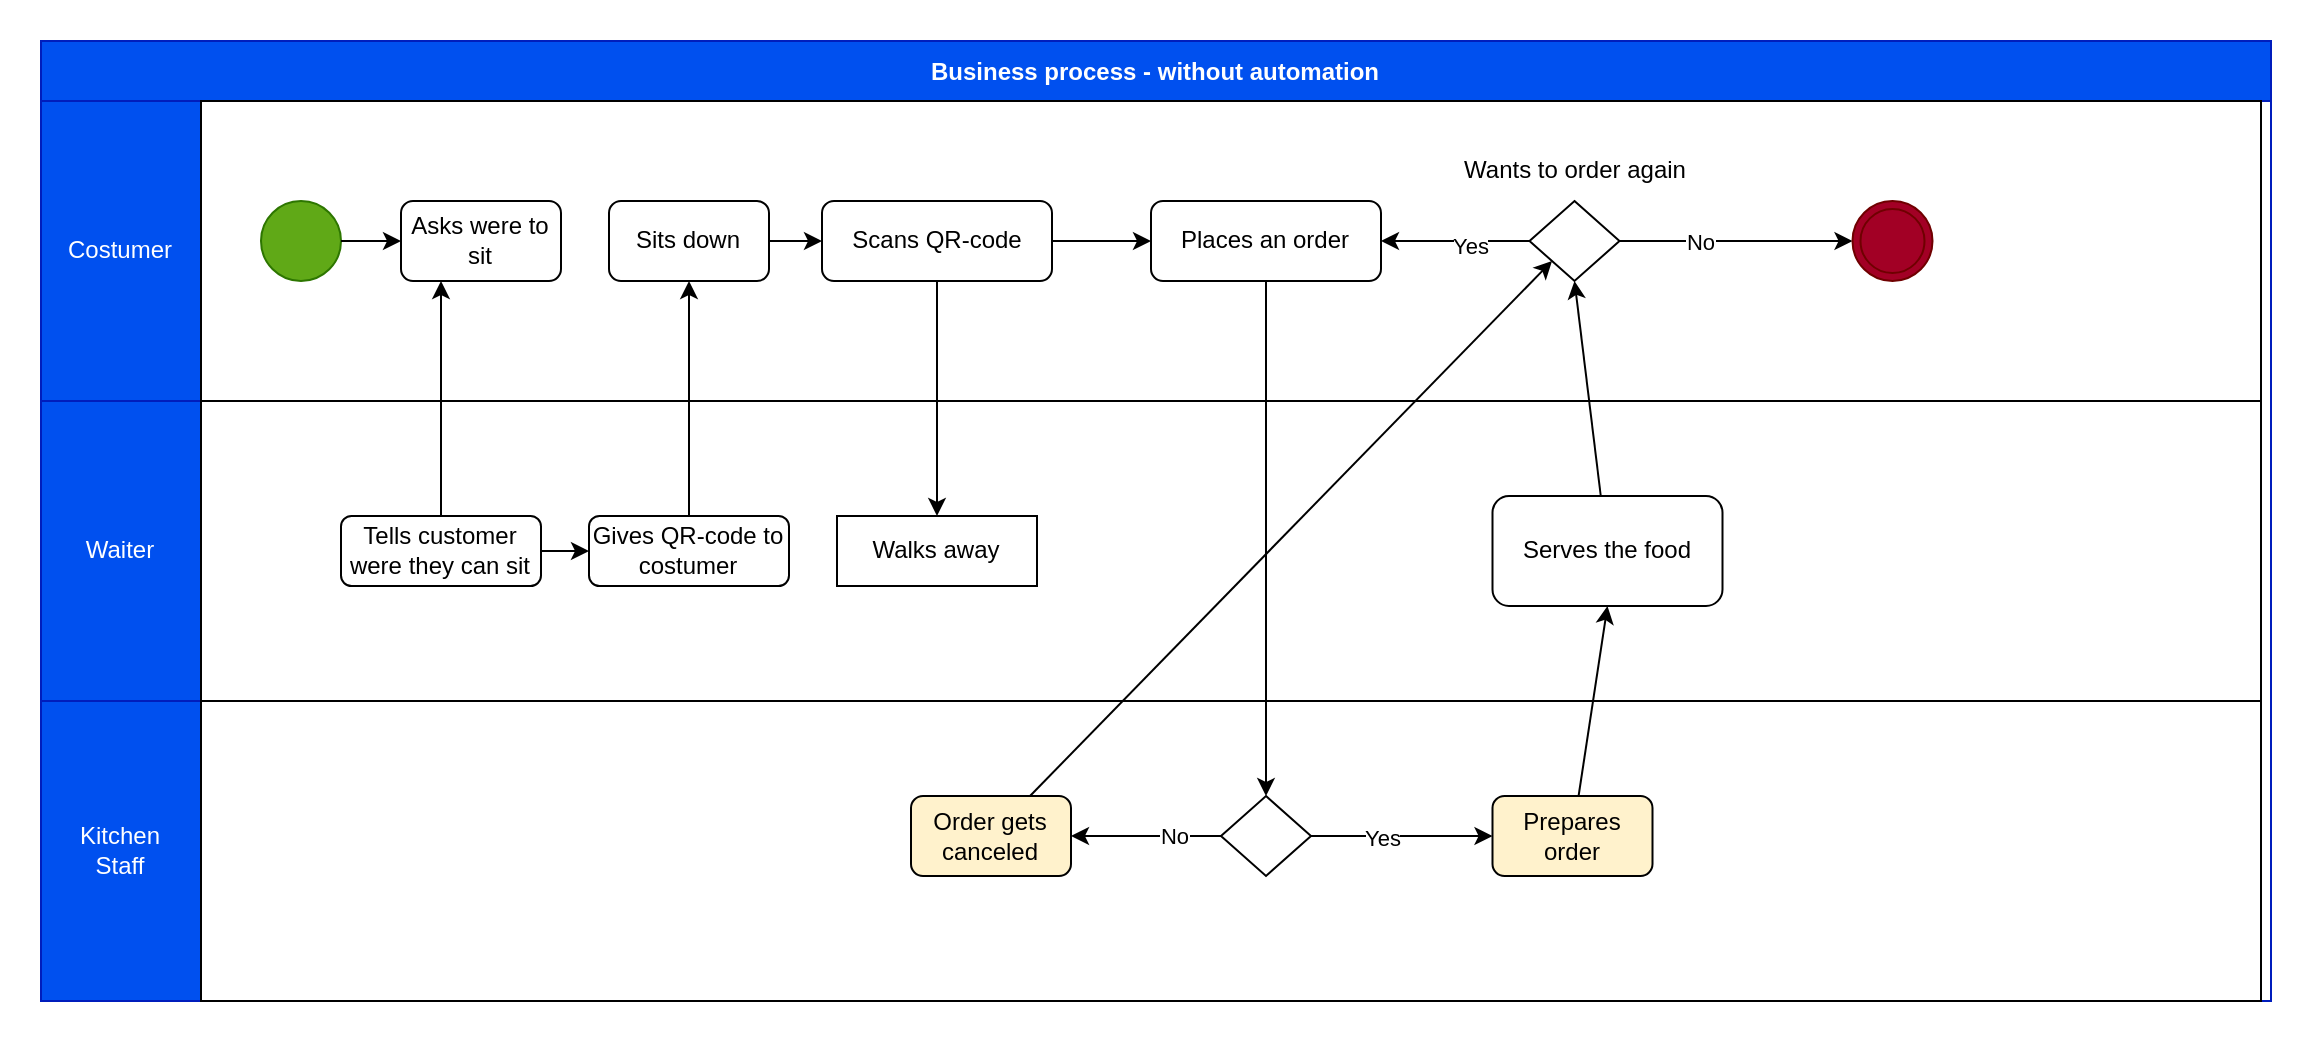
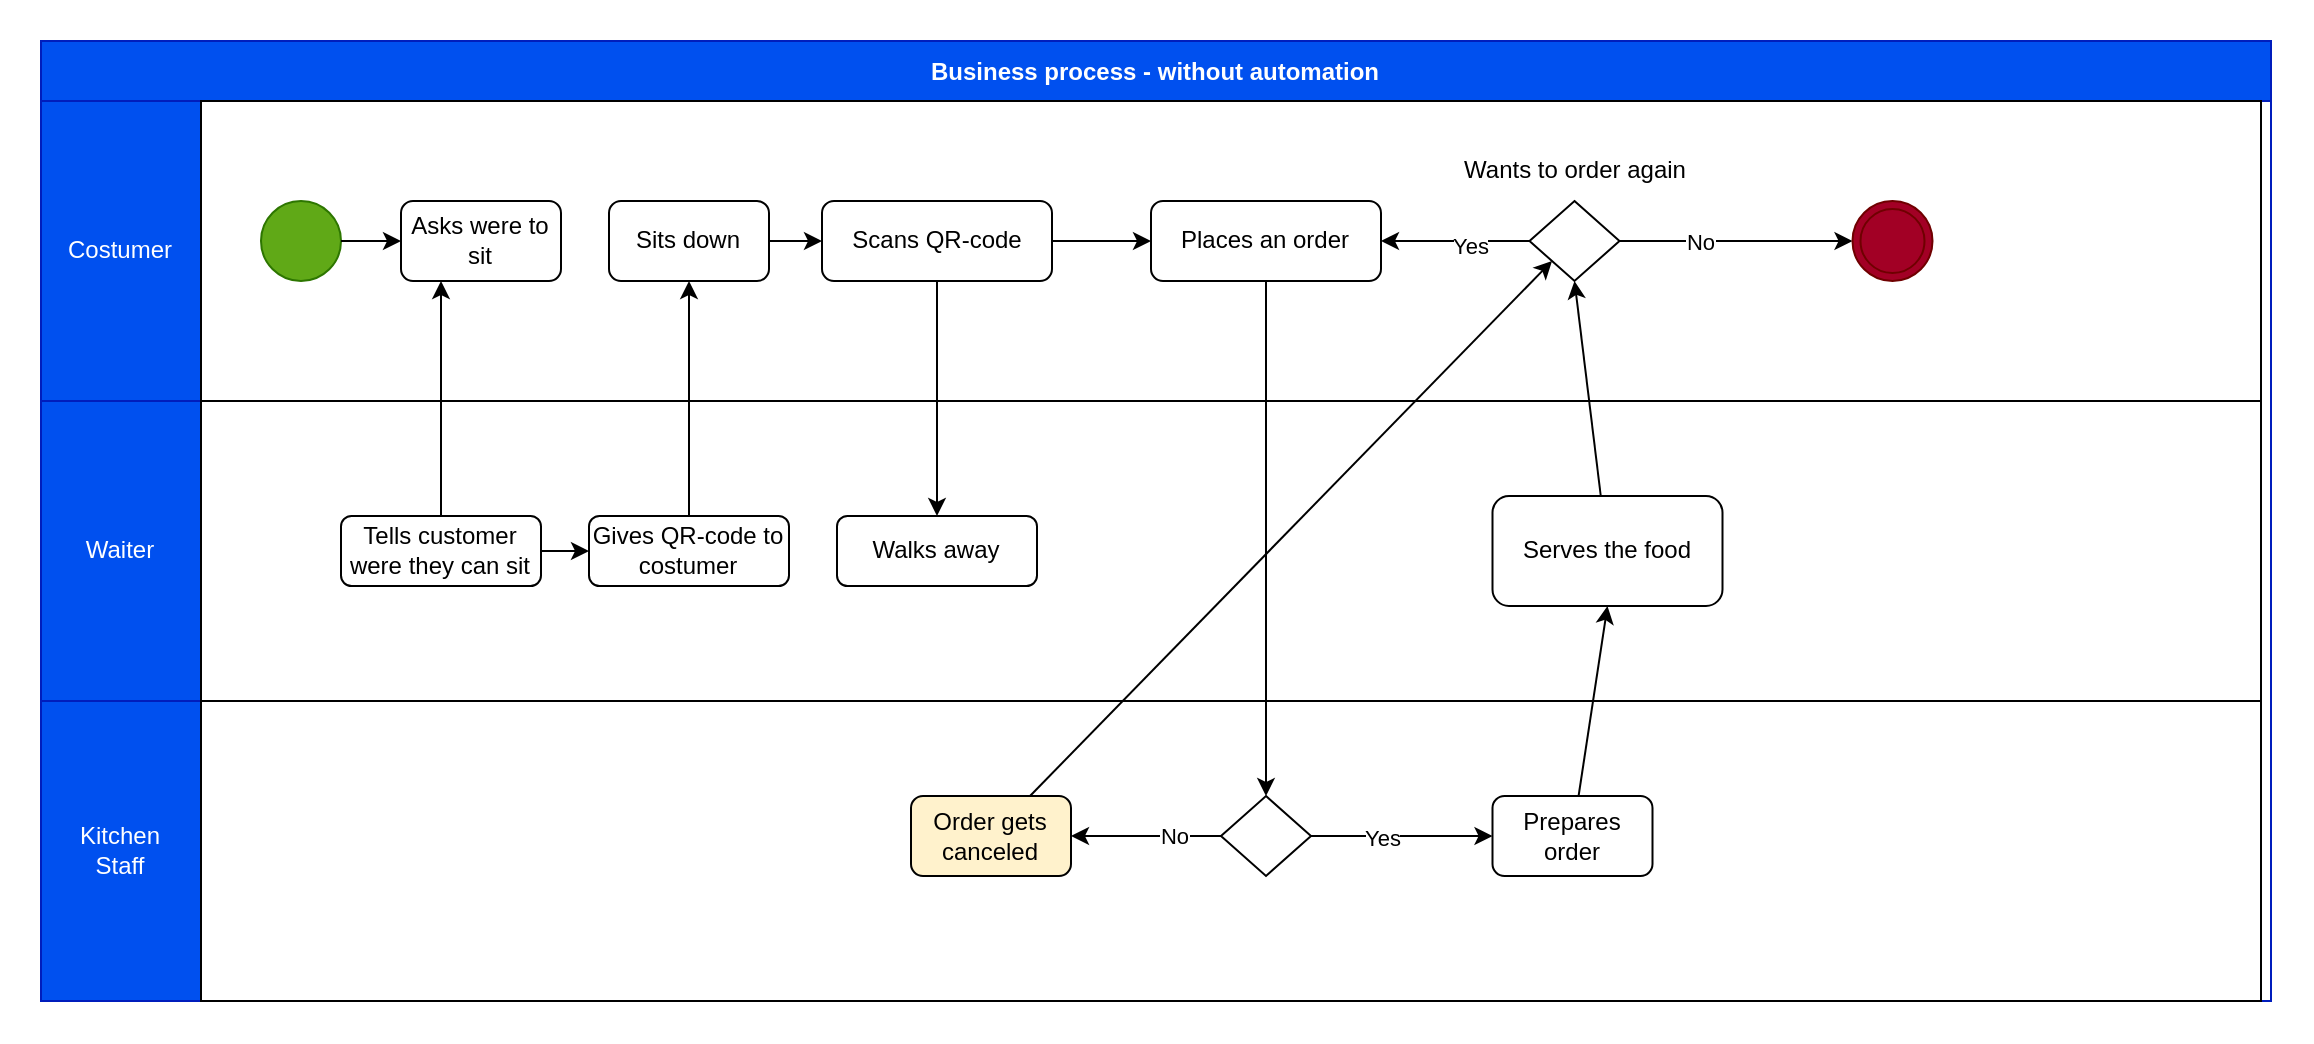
node "Walks away": shape rectangle -> rounded rectangle
node "Prepares order": fillcolor #fff2cc -> #ffffff
